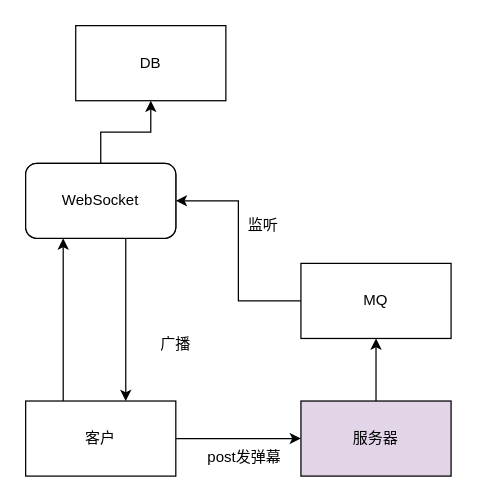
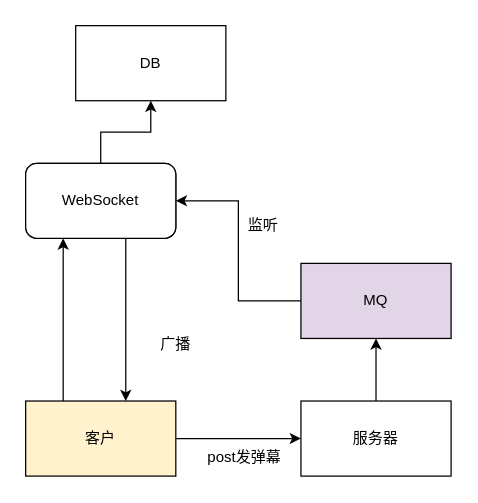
node "MQ": fillcolor #ffffff -> #e1d5e7
node "客户": fillcolor #ffffff -> #fff2cc
node "服务器": fillcolor #e1d5e7 -> #ffffff
